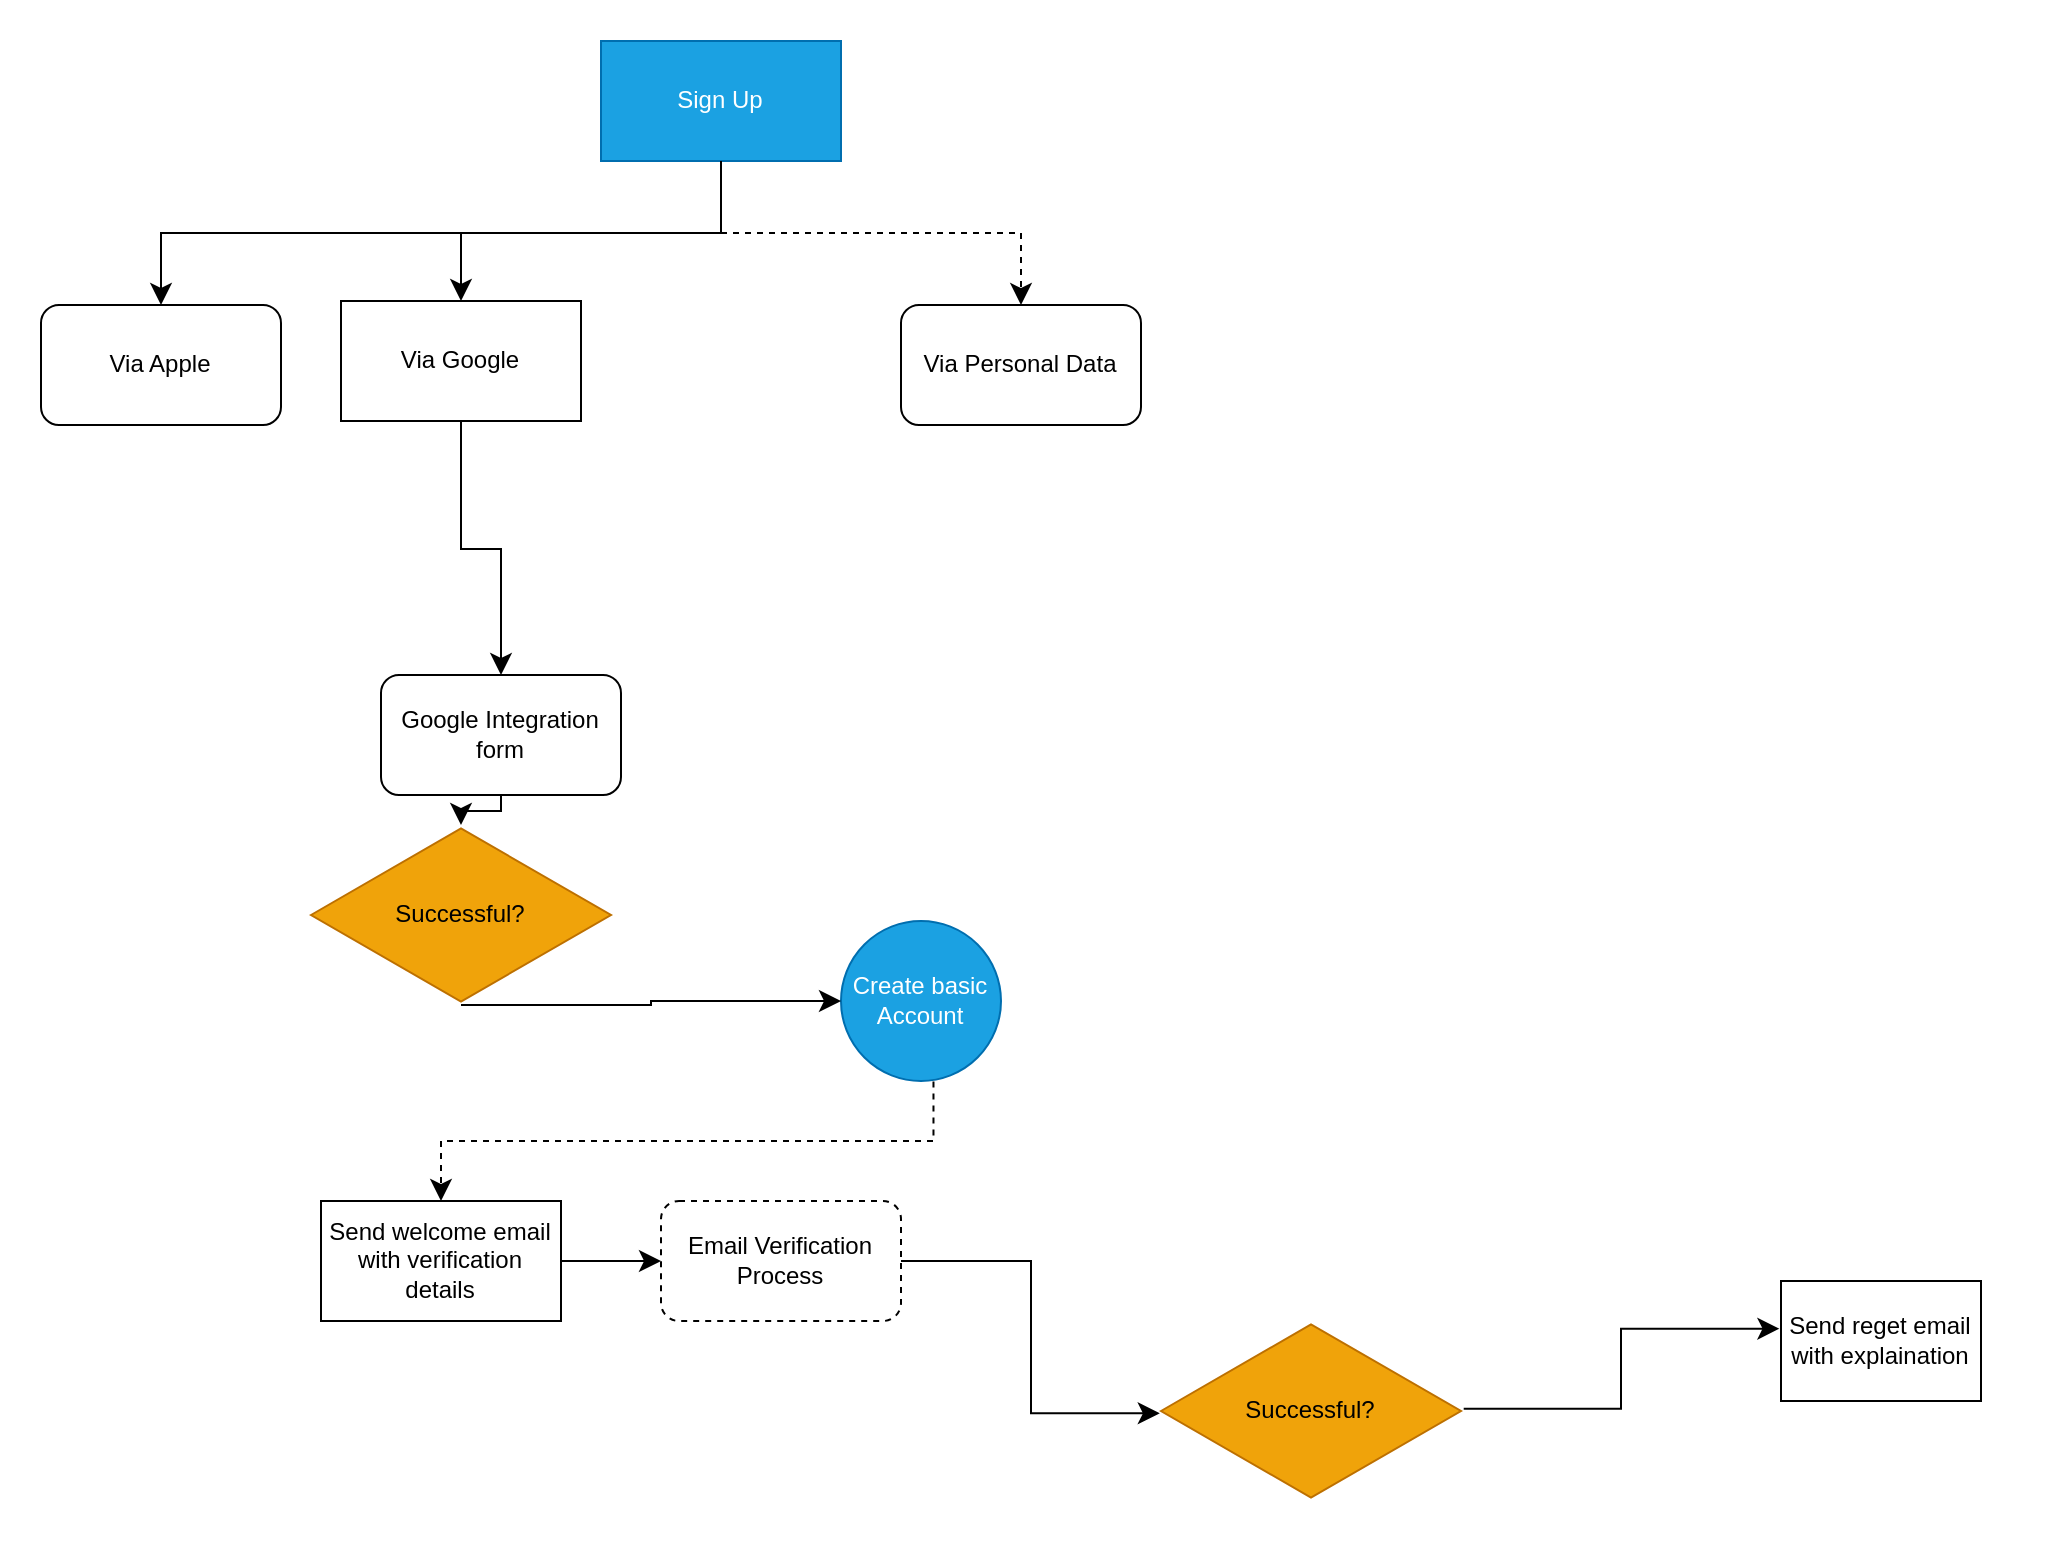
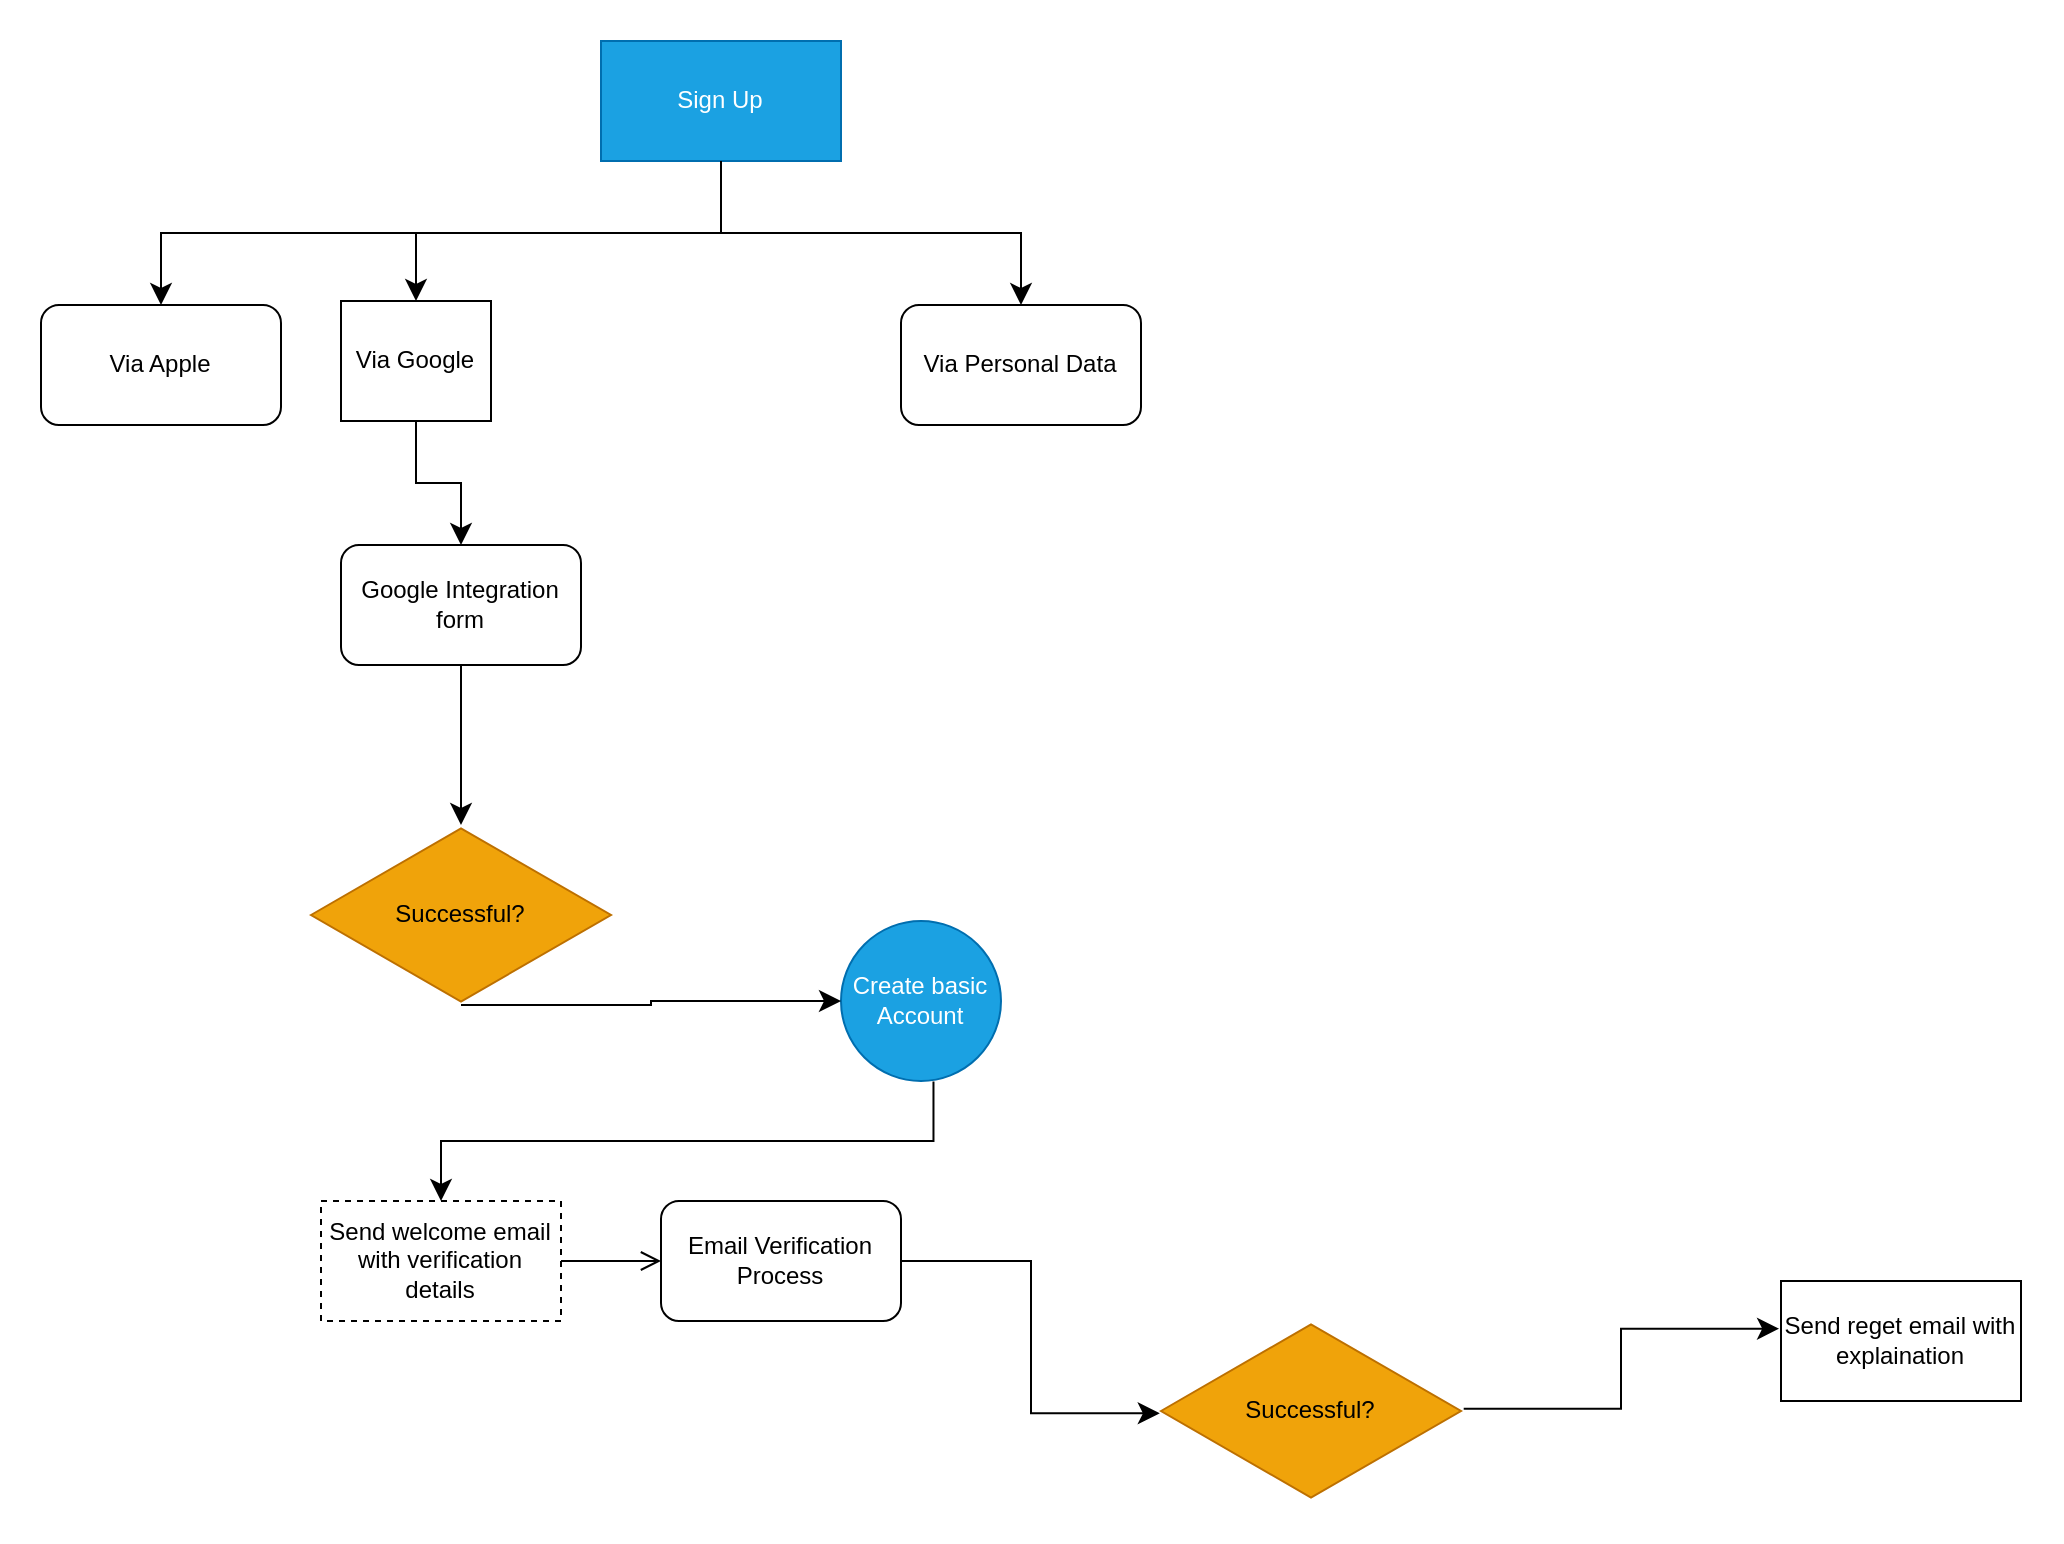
edge "Sign Up" -> "Via Personal Data": style dashed -> solid
node "Via Google": size 240x120 -> 150x120
node "Google Integration form": moved (501, 735) -> (461, 605)
edge "Create basic Account" -> "Send welcome email with verification details": style dashed -> solid
node "Send welcome email with verification details": style solid -> dashed
edge "Send welcome email with verification details" -> "Email Verification Process": arrowhead classic -> open
node "Email Verification Process": style dashed -> solid
node "Send reget email with explaination": size 200x120 -> 240x120
